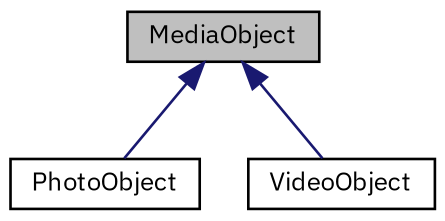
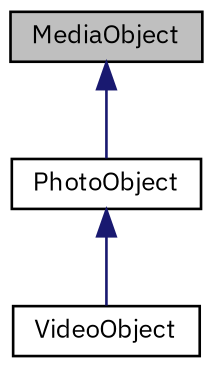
edge "VideoObject" -> "MediaObject": now "VideoObject" -> "PhotoObject"
